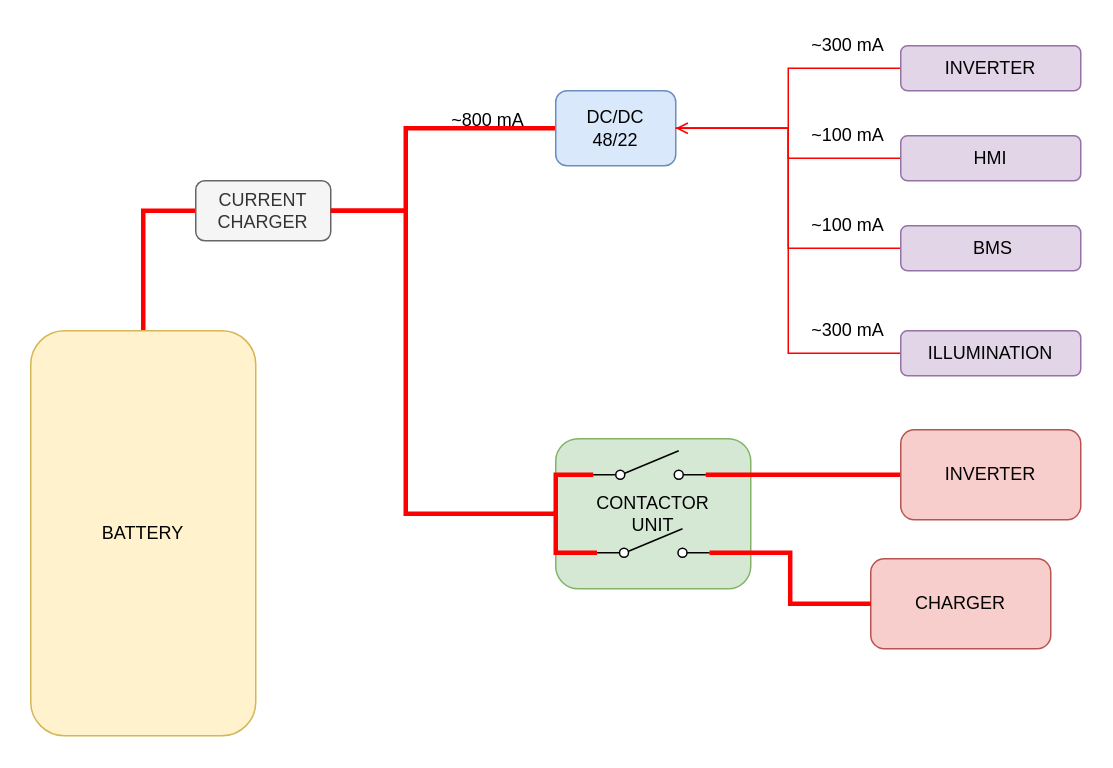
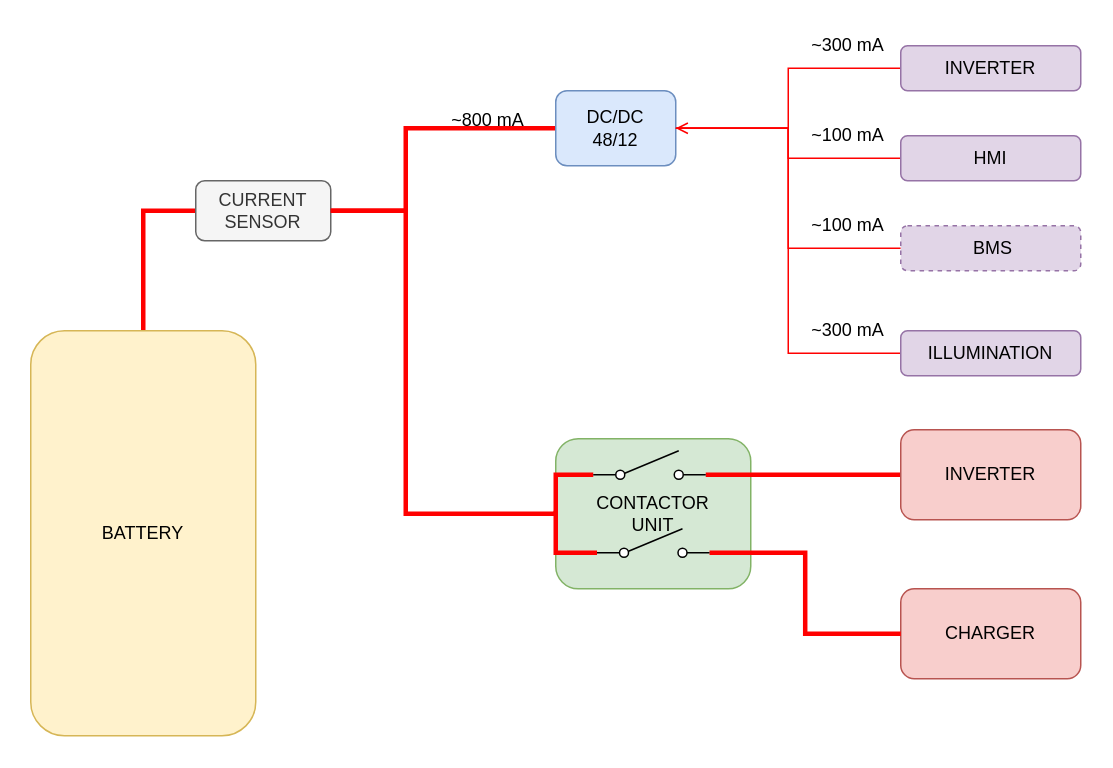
node "DC/DC 48/22": label "DC/DC 48/22" -> "DC/DC 48/12"
node "CURRENT CHARGER": label "CURRENT CHARGER" -> "CURRENT SENSOR"
node "BMS": style solid -> dashed
node "CHARGER": moved (961, 604) -> (991, 634)
